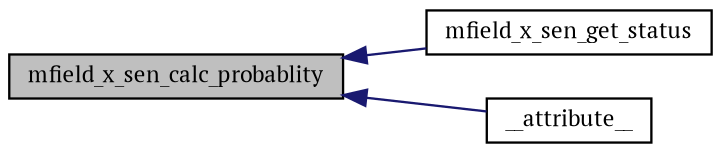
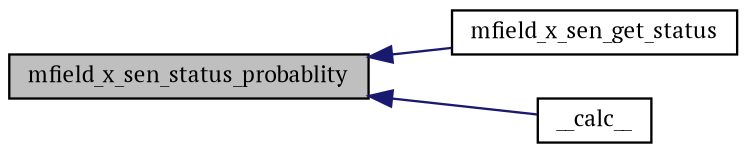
node "mfield_x_sen_calc_probablity": label "mfield_x_sen_calc_probablity" -> "mfield_x_sen_status_probablity"
node "__attribute__": label "__attribute__" -> "__calc__"
